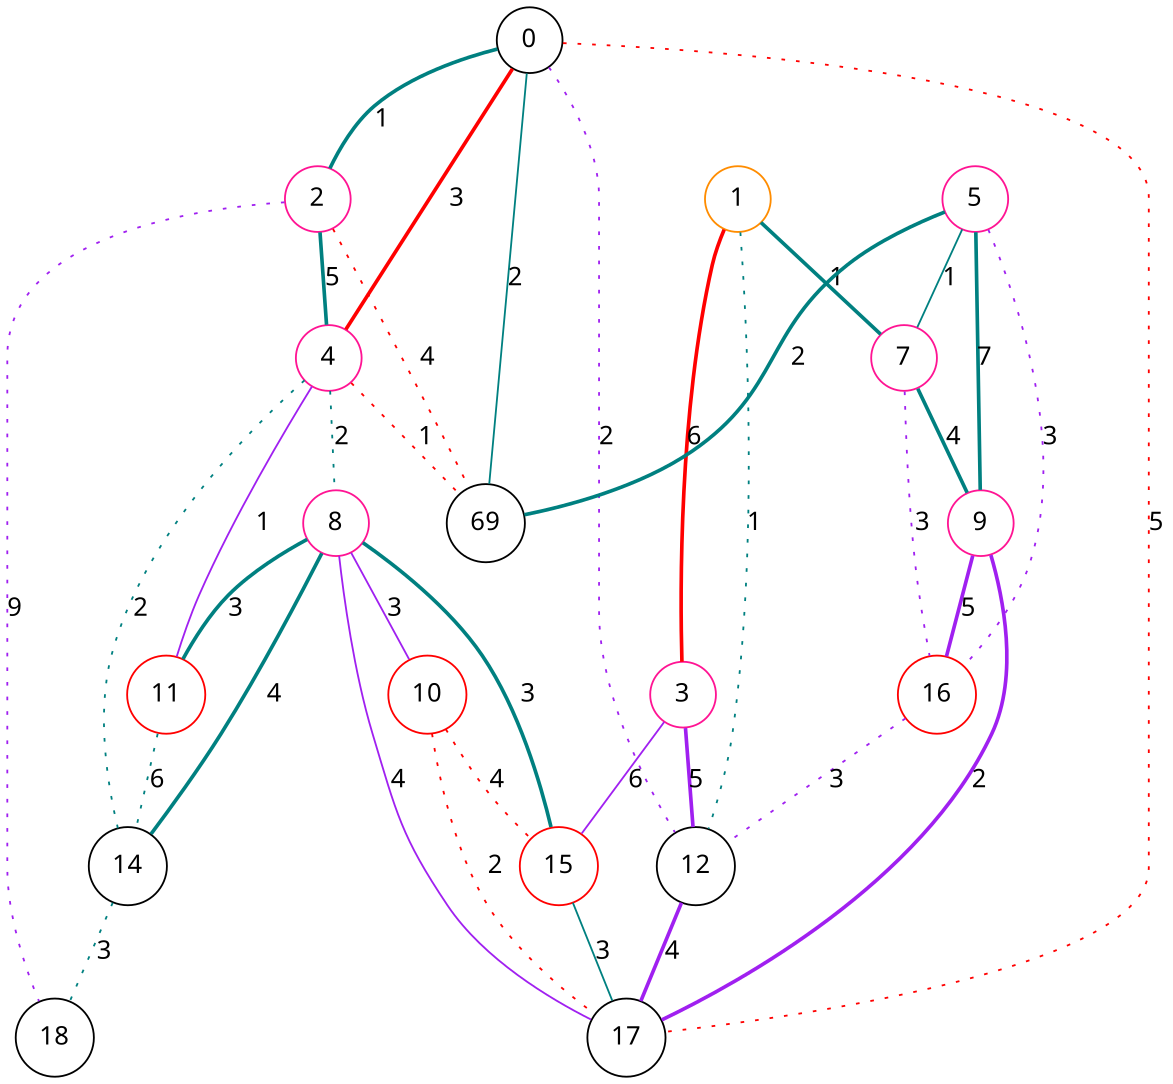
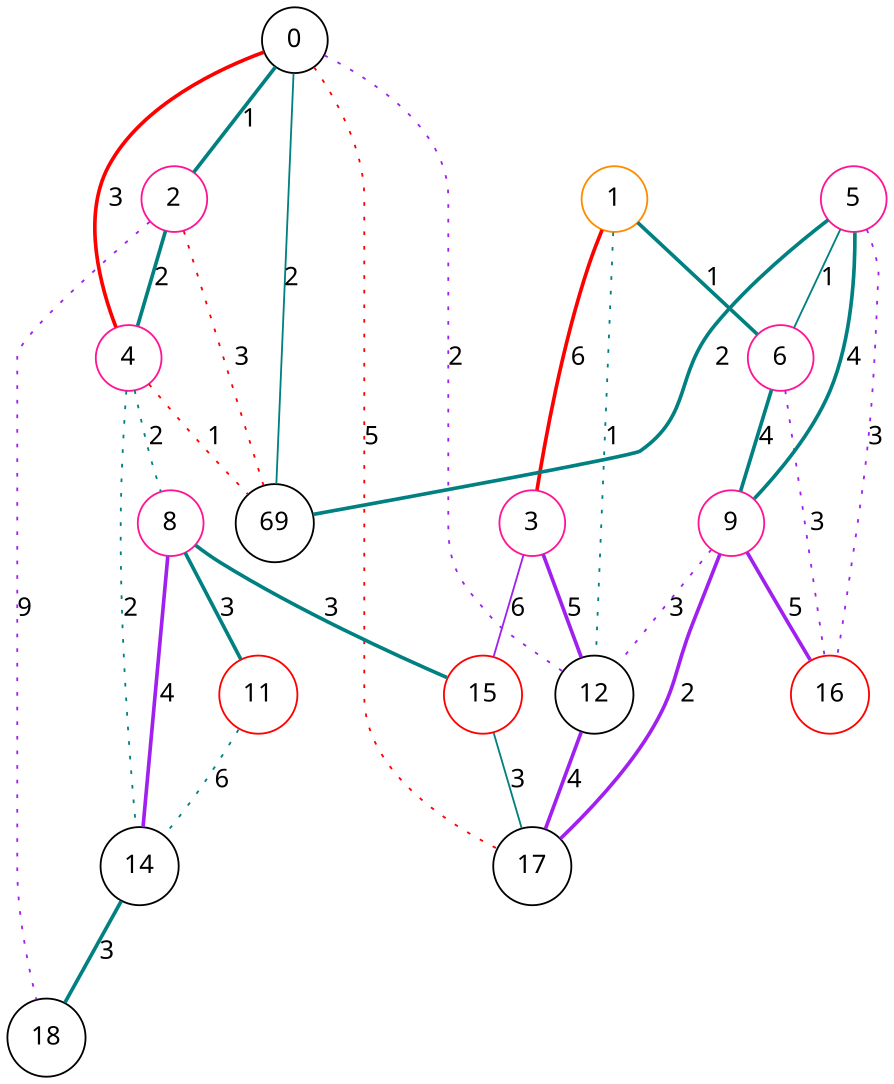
edge "2" -- "4": label "5" -> "2"
edge "2" -- "69": label "4" -> "3"
node "7": label "7" -> "6"
edge "5" -- "9": label "7" -> "4"
edge "4" -- "11": removed, label "1"
node "10": removed
edge "8" -- "14": color teal -> purple
edge "16" -- "12": now "9" -- "12"
edge "8" -- "17": removed, label "4"
edge "14" -- "18": style dotted -> bold
